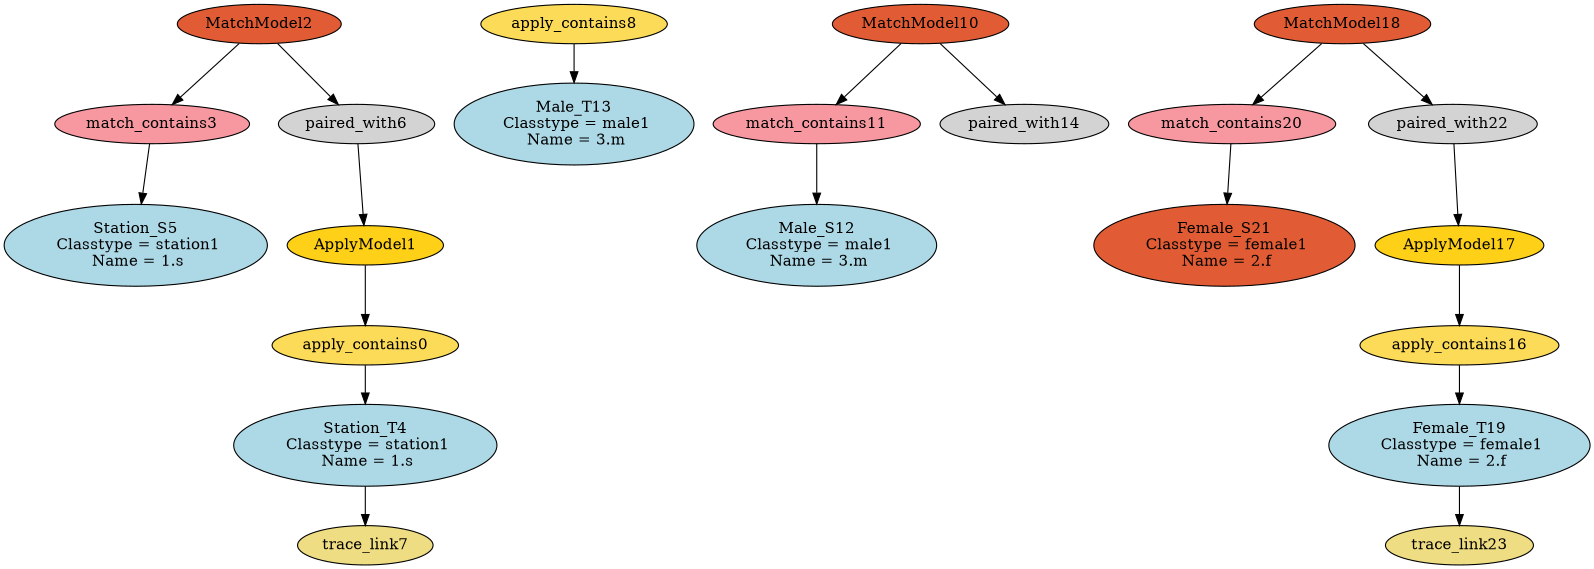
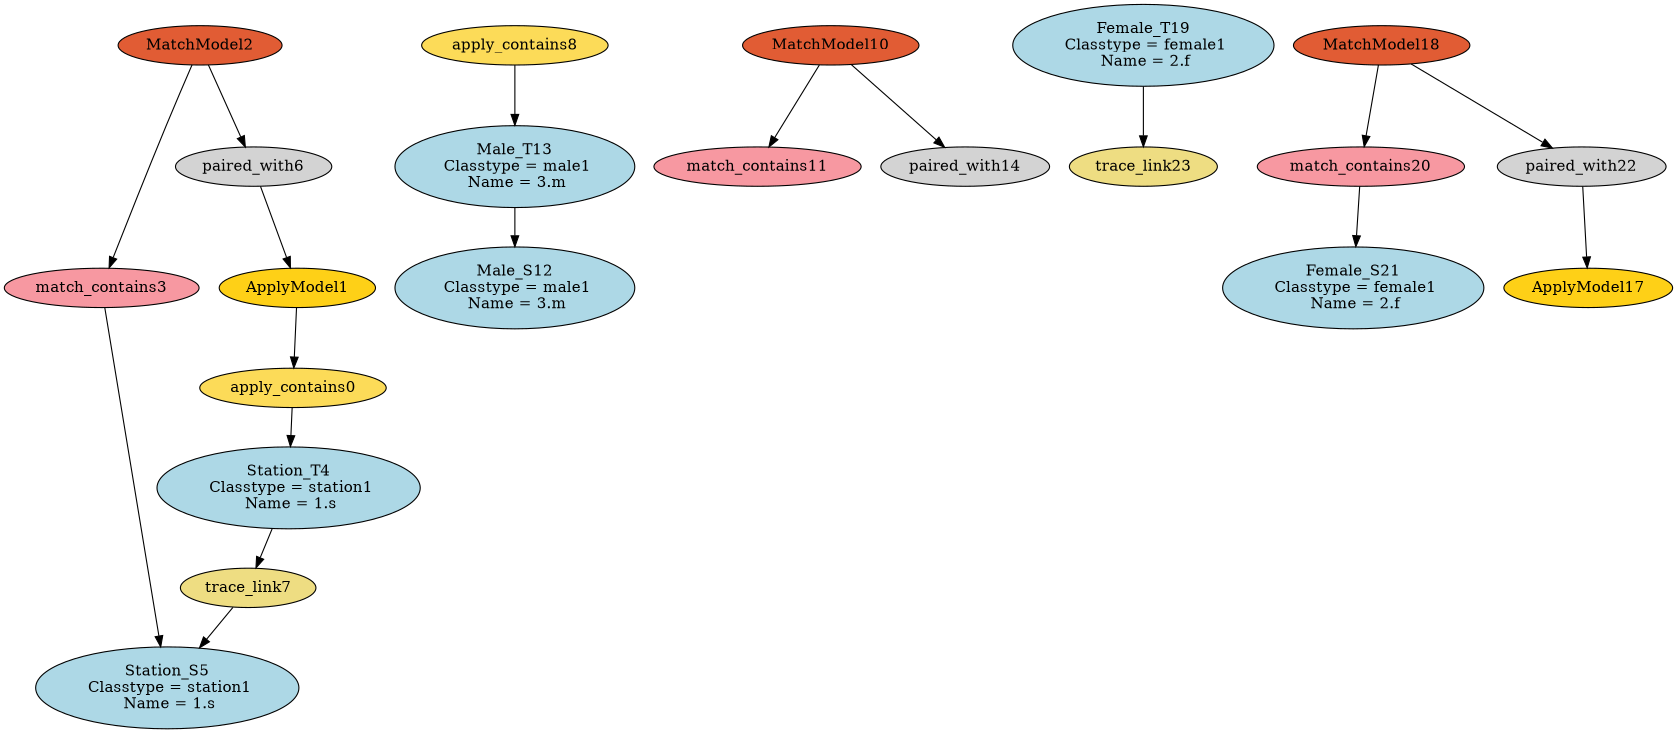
edge "match_contains11" -> "Male_S12 Classtype = male1 Name = 3.m": now "Male_T13 Classtype = male1 Name = 3.m" -> "Male_S12 Classtype = male1 Name = 3.m"
node "Female_S21 Classtype = female1 Name = 2.f": fillcolor #e15c34 -> lightblue
node "apply_contains16": removed
edge "trace_link7" -> "Station_S5 Classtype = station1 Name = 1.s": added
